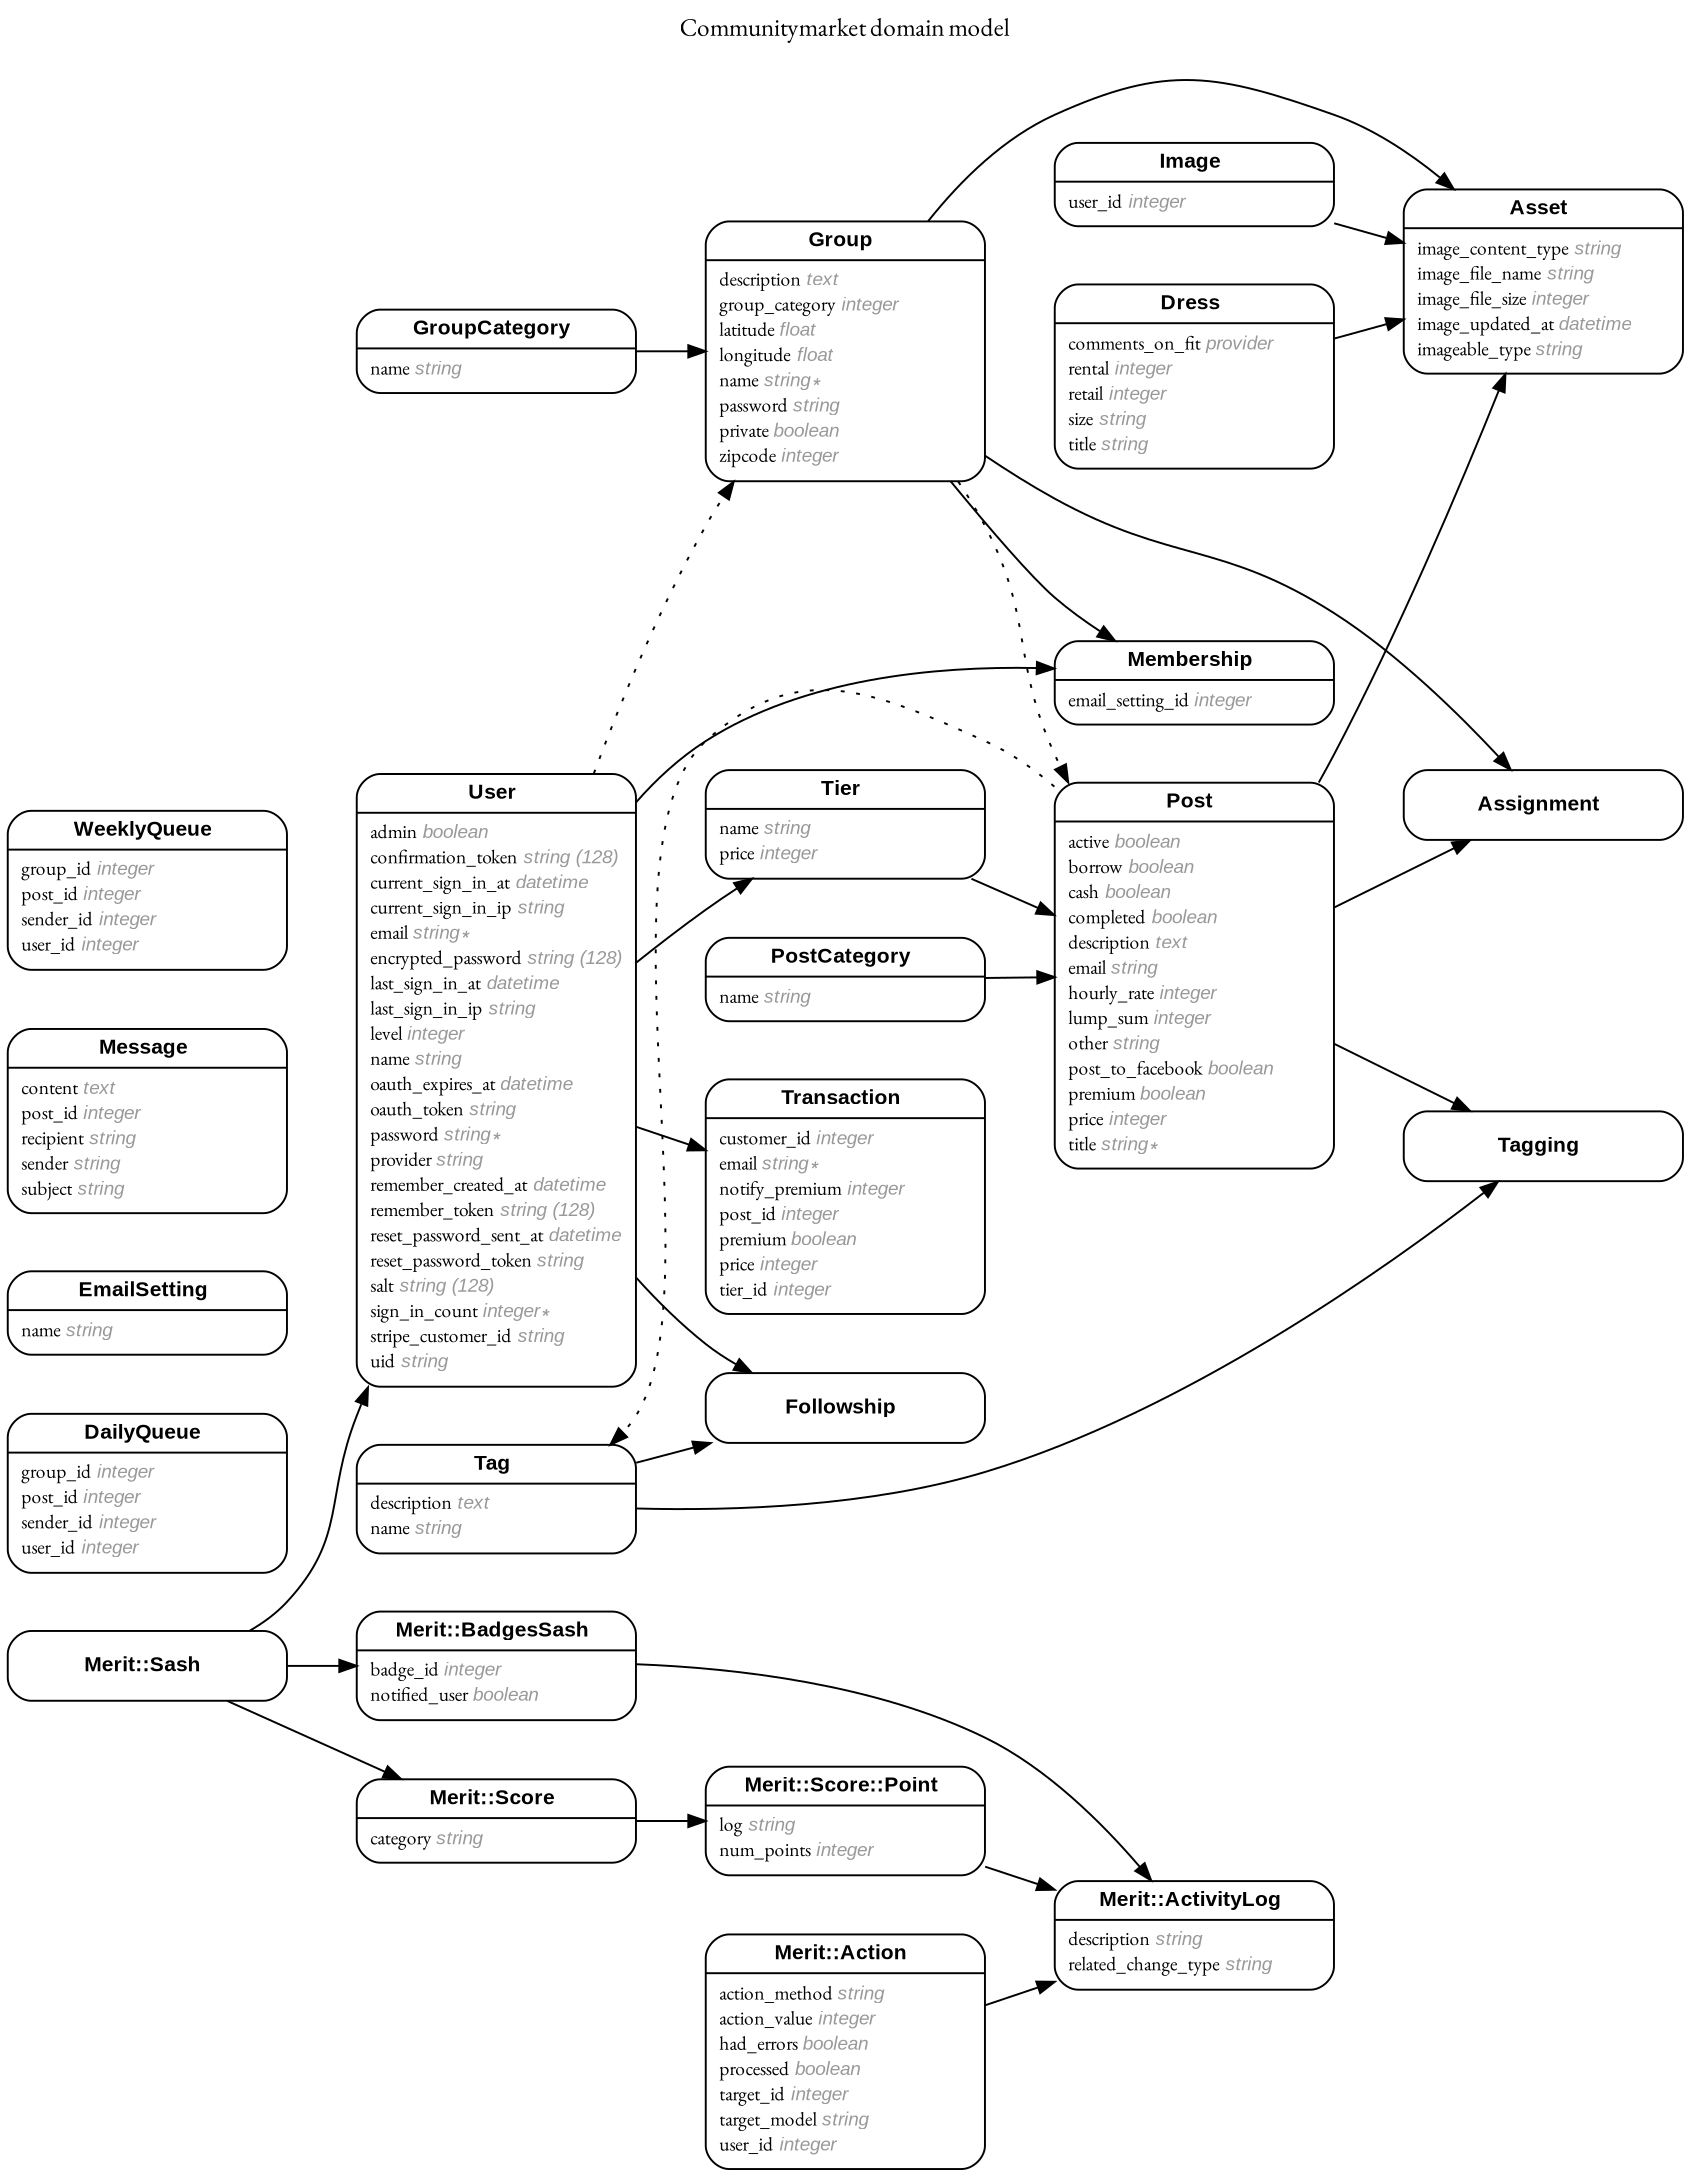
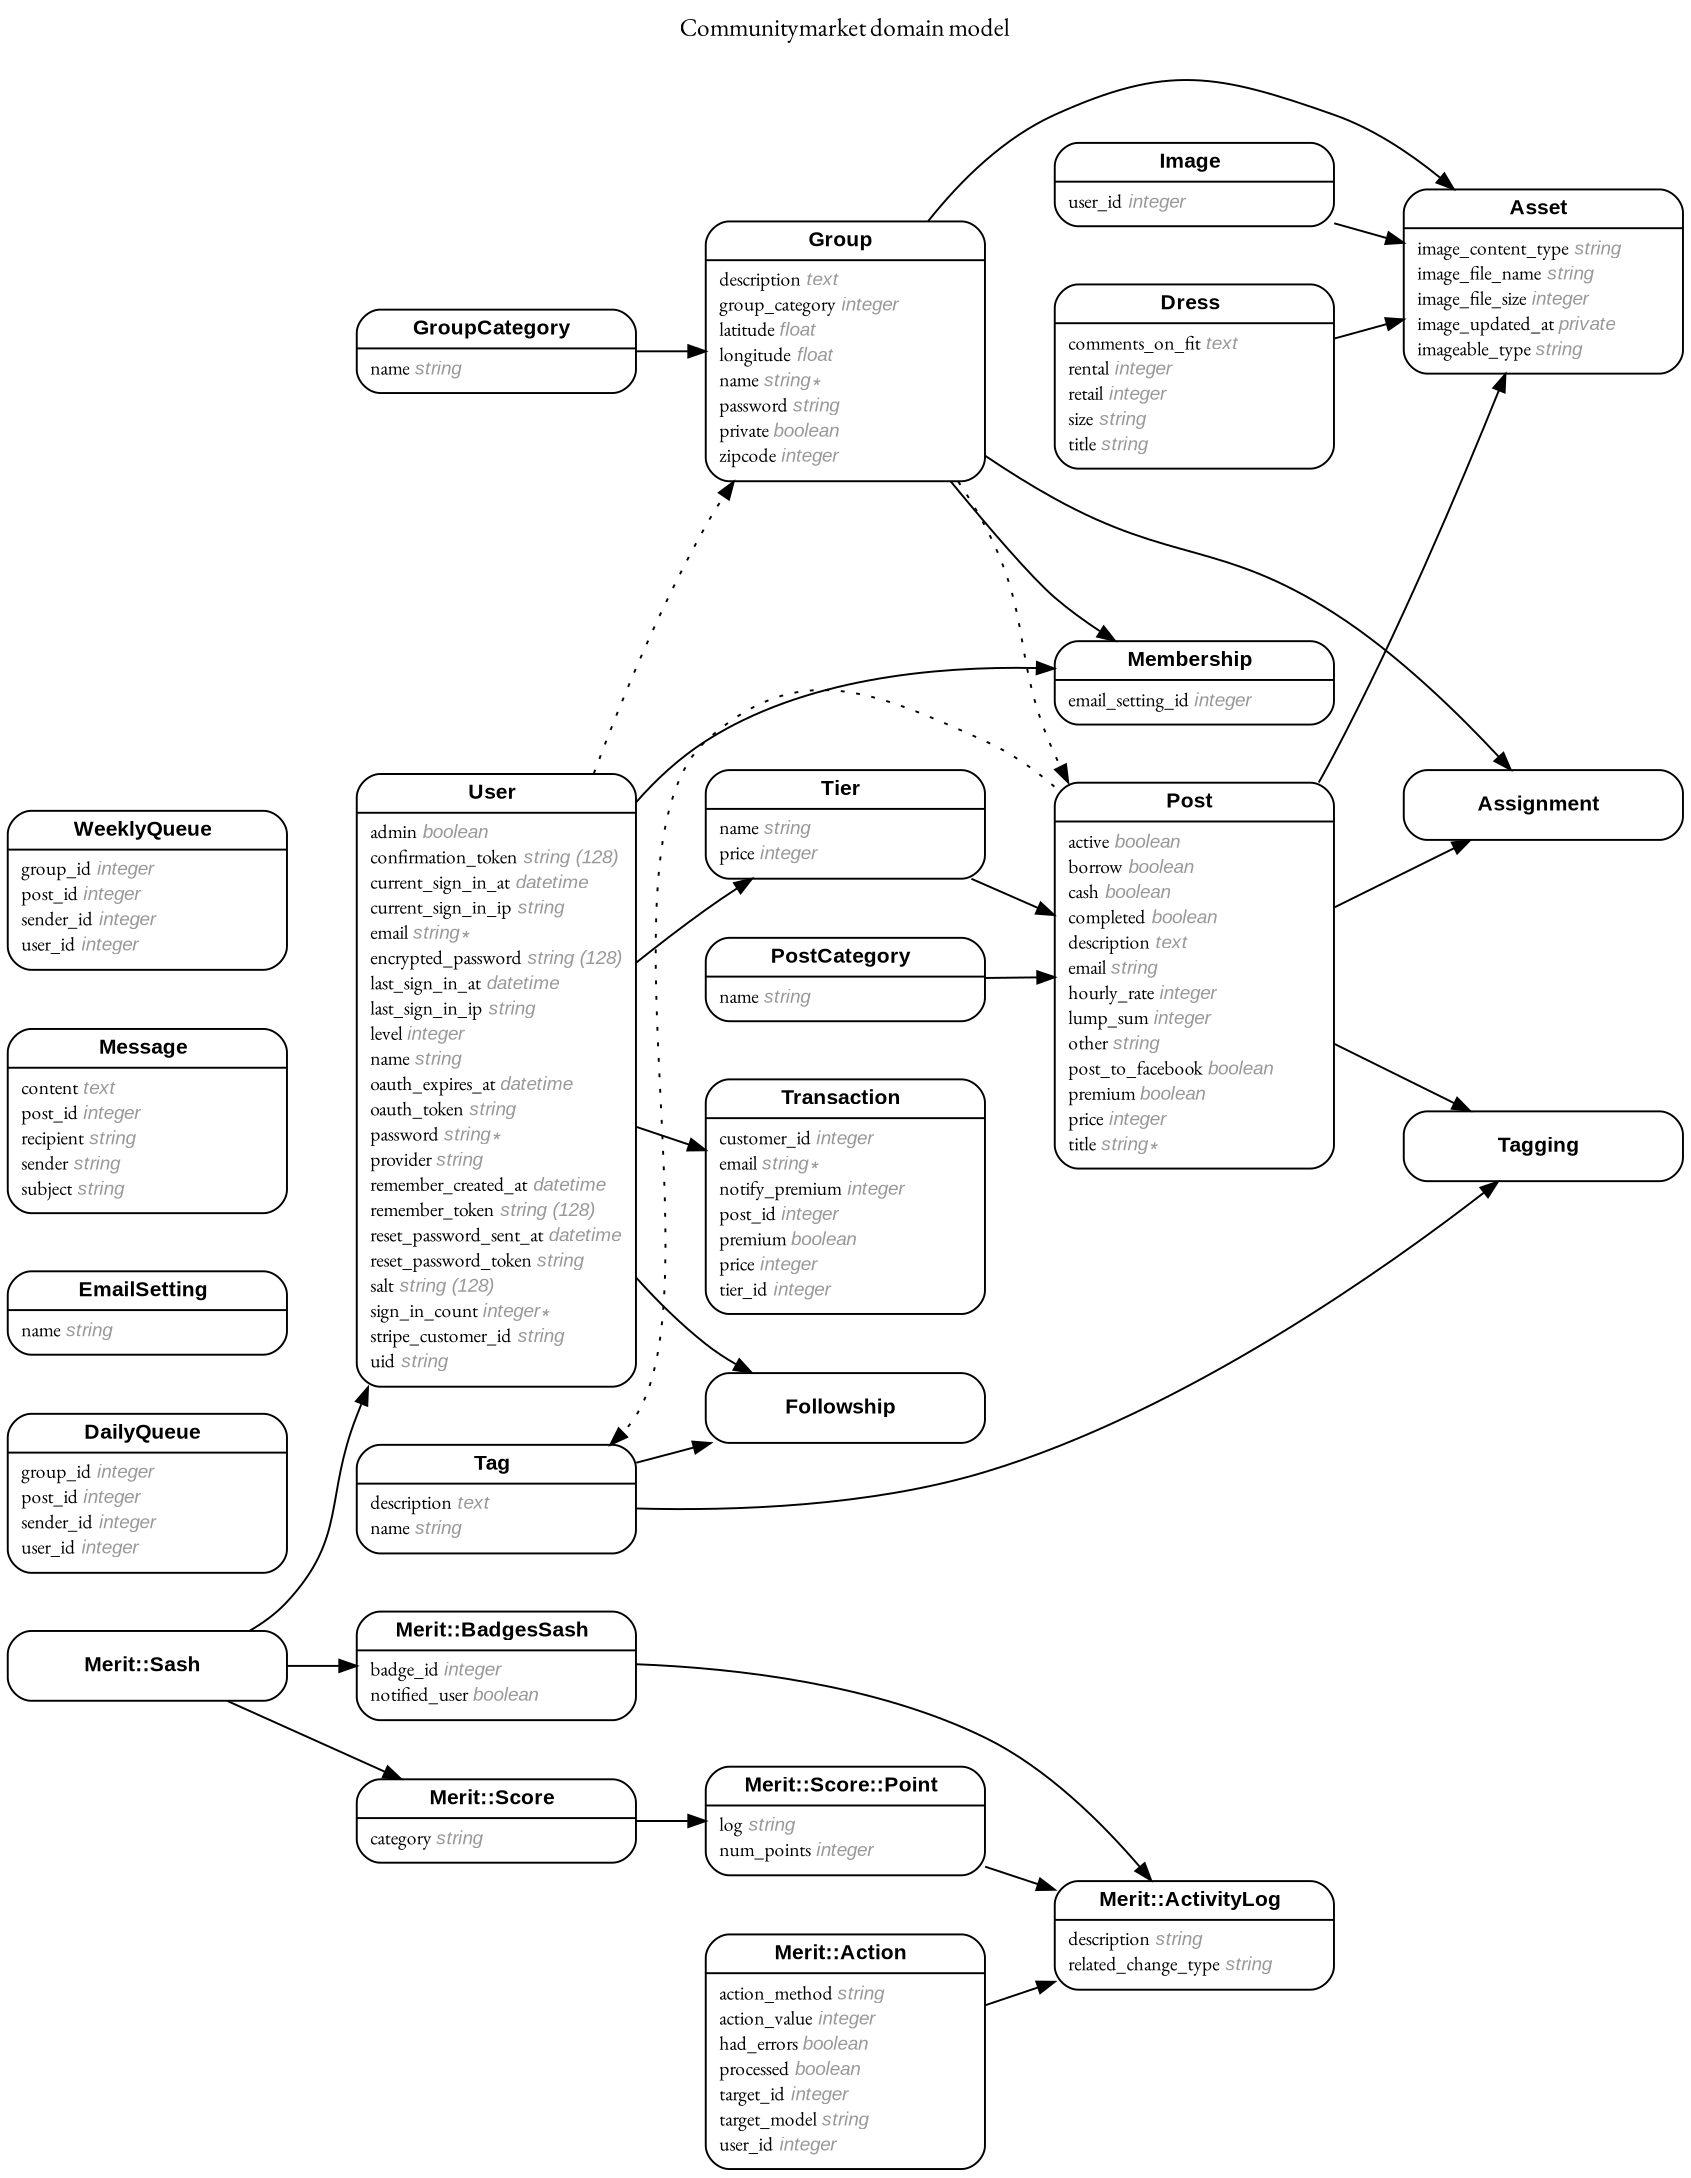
node "Asset": text "datetime" -> "private"
node "Dress": text "provider" -> "text"
